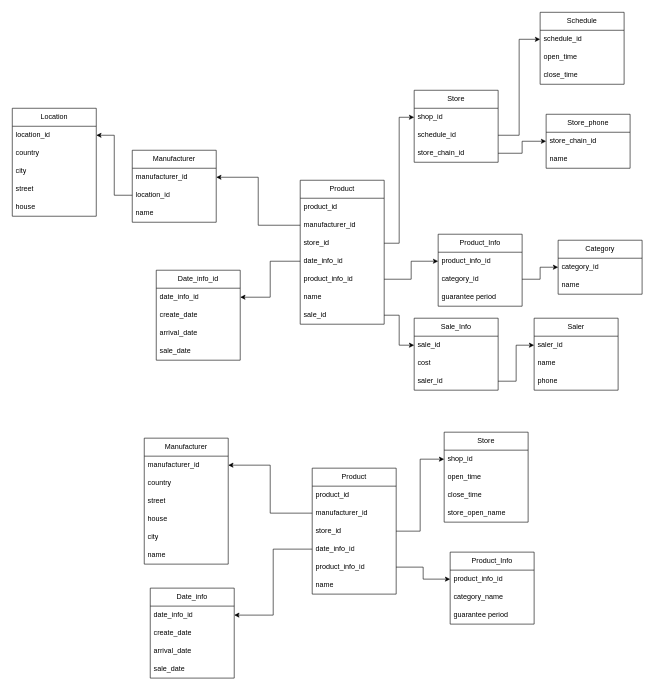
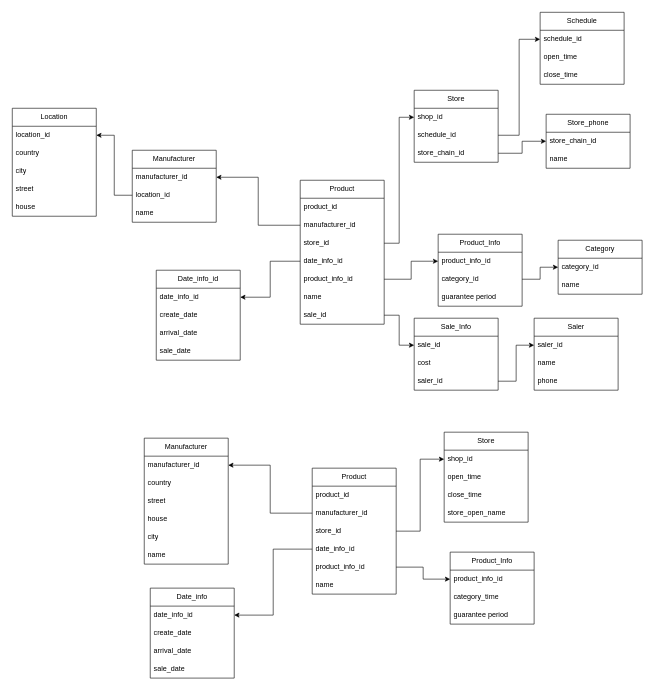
node "category_name": label "category_name" -> "category_time"
